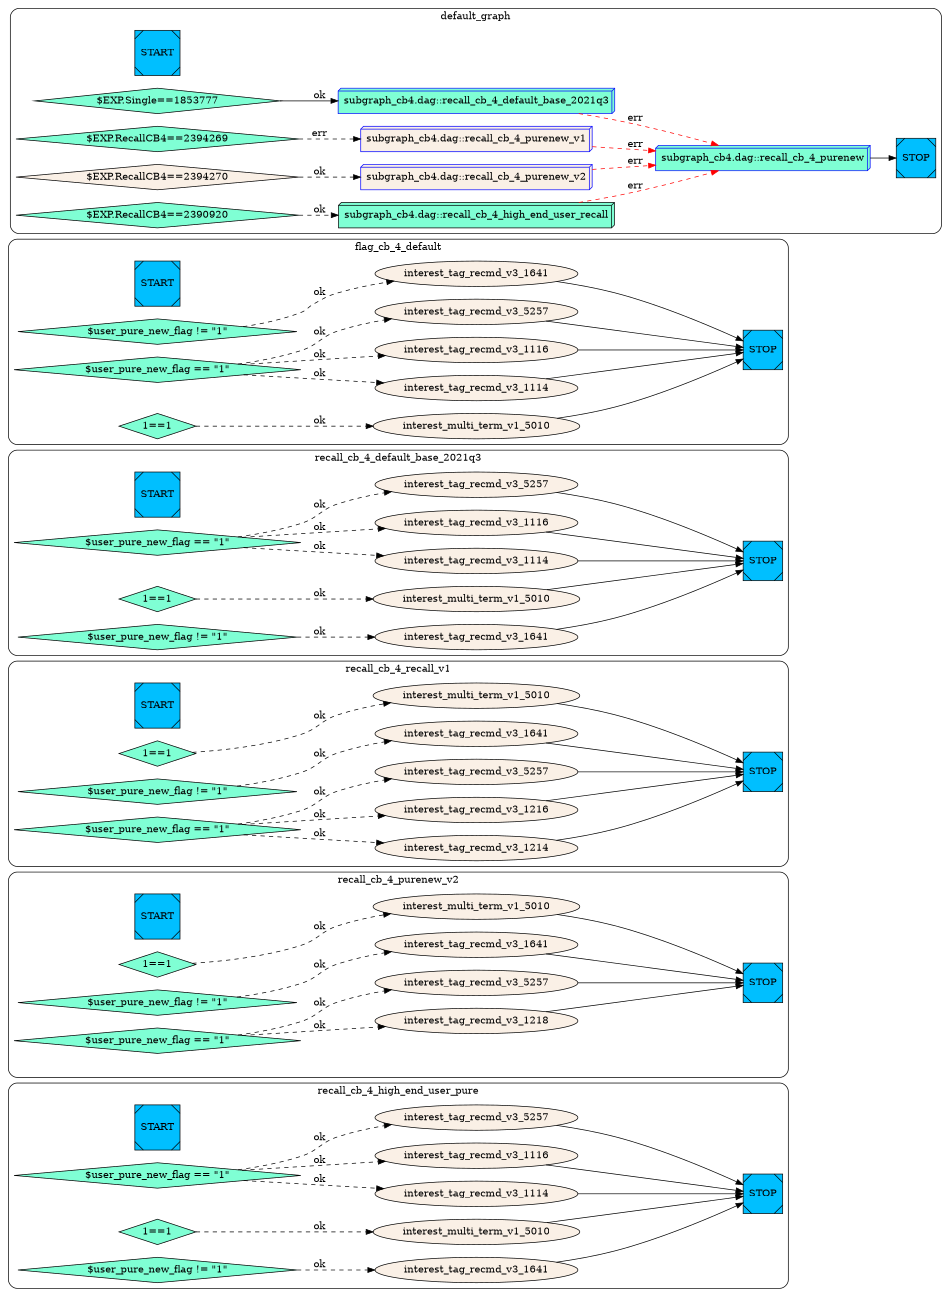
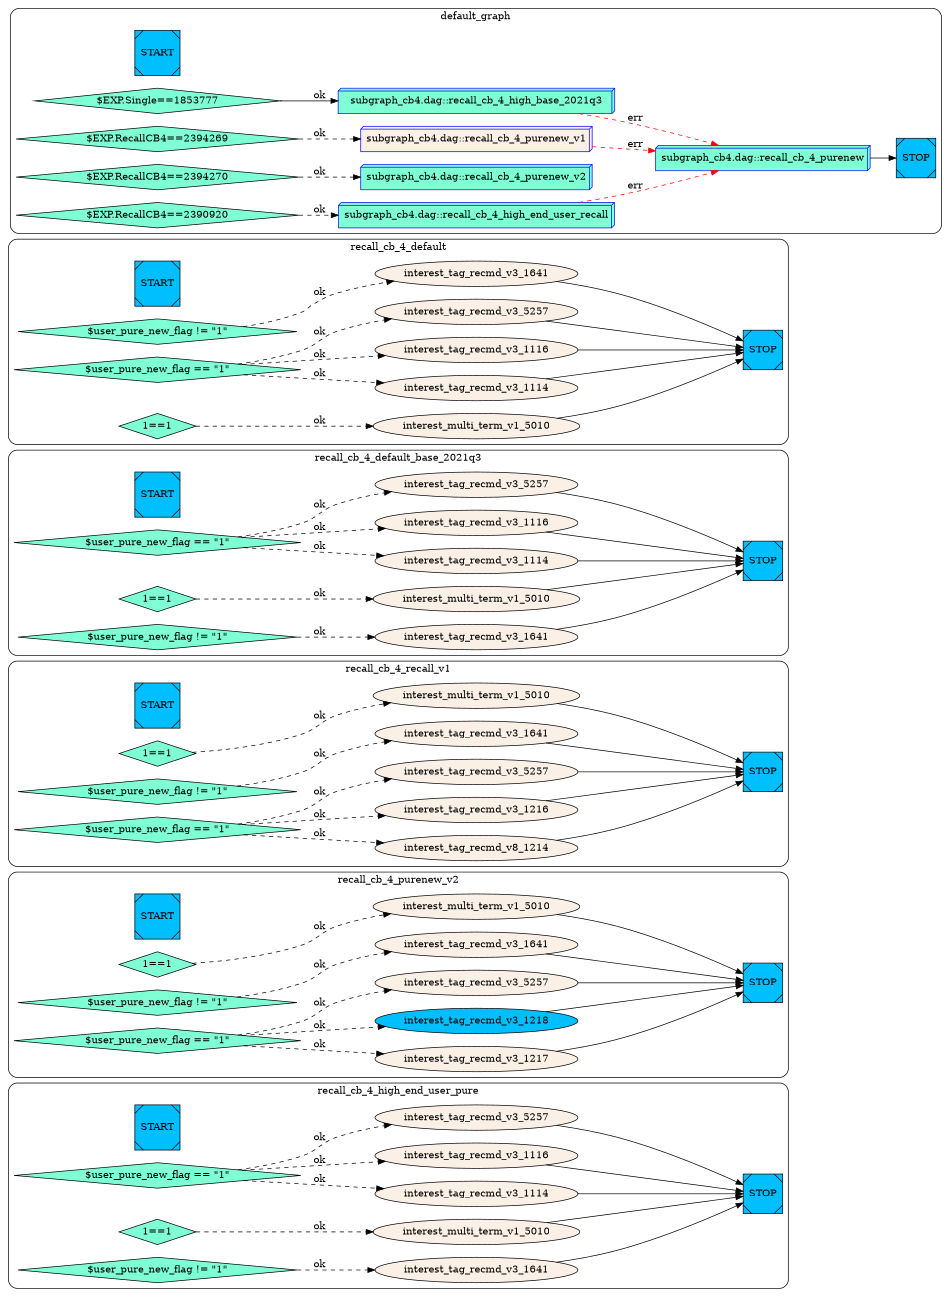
node "subgraph_cb4.dag::recall_cb_4_default_base_2021q3": label "subgraph_cb4.dag::recall_cb_4_default_base_2021q3" -> "subgraph_cb4.dag::recall_cb_4_high_base_2021q3"
edge "$EXP.RecallCB4==2394269" -> "subgraph_cb4.dag::recall_cb_4_purenew_v1": label "err" -> "ok"
edge "subgraph_cb4.dag::recall_cb_4_purenew_v2" -> "subgraph_cb4.dag::recall_cb_4_purenew": removed, label "err"
node "$EXP.RecallCB4==2394270": fillcolor linen -> aquamarine
node "subgraph_cb4.dag::recall_cb_4_purenew_v2": fillcolor linen -> aquamarine
node "subgraph_cb4.dag::recall_cb_4_high_end_user_recall": color black -> blue
cluster "flag_cb_4_default": label "flag_cb_4_default" -> "recall_cb_4_default"
node "interest_tag_recmd_v3_1214": label "interest_tag_recmd_v3_1214" -> "interest_tag_recmd_v8_1214"
node "interest_tag_recmd_v3_1218": fillcolor linen -> deepskyblue
node "interest_tag_recmd_v3_1217": added
